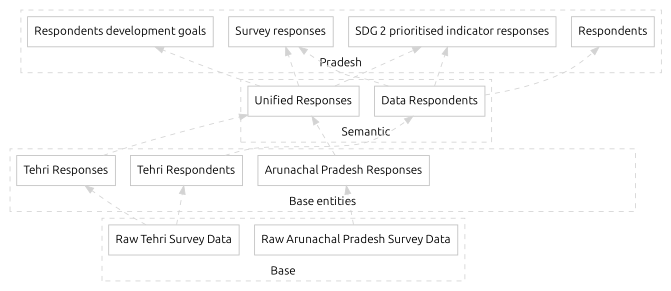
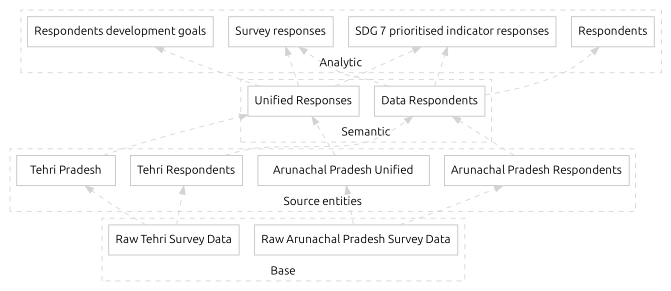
node "SDG 2 prioritised indicator responses": label "SDG 2 prioritised indicator responses" -> "SDG 7 prioritised indicator responses"
cluster "Pradesh": label "Pradesh" -> "Analytic"
node "Tehri Responses": label "Tehri Responses" -> "Tehri Pradesh"
node "Arunachal Pradesh Responses": label "Arunachal Pradesh Responses" -> "Arunachal Pradesh Unified"
node "Arunachal Pradesh Respondents": added
cluster "Base entities": label "Base entities" -> "Source entities"
